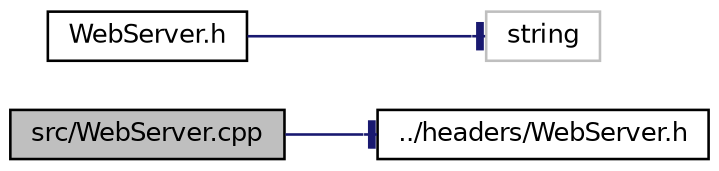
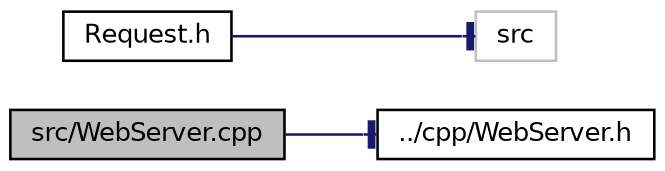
node "WebServer.h": label "WebServer.h" -> "Request.h"
node "string": label "string" -> "src"
node "../headers/WebServer.h": label "../headers/WebServer.h" -> "../cpp/WebServer.h"
